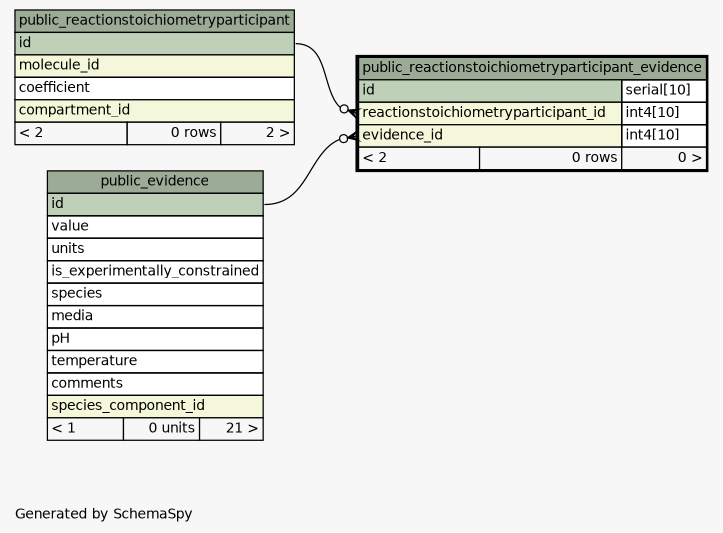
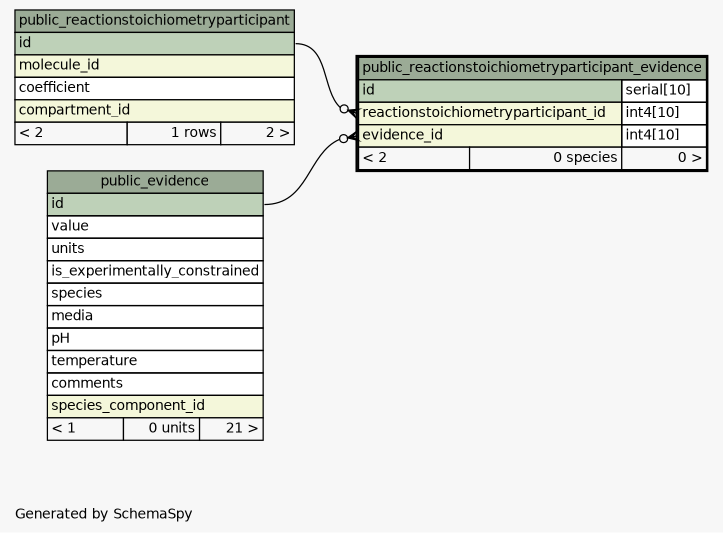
node "public_reactionstoichiometryparticipant": text "0 rows" -> "1 rows"
node "public_reactionstoichiometryparticipant_evidence": text "0 rows" -> "0 species"
